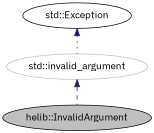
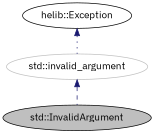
node "std::Exception": label "std::Exception" -> "helib::Exception"
node "helib::InvalidArgument": label "helib::InvalidArgument" -> "std::InvalidArgument"
